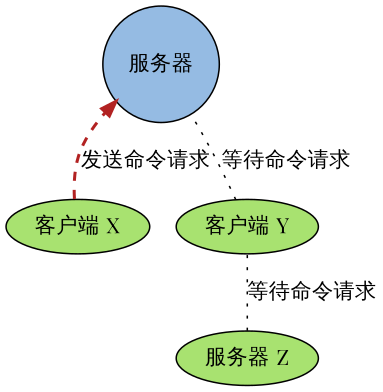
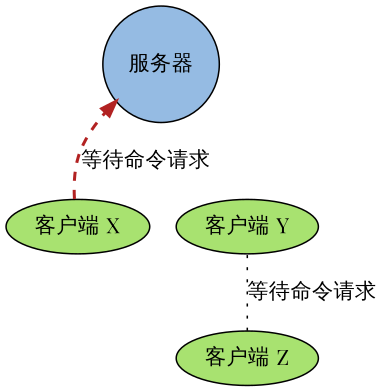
edge "服务器" -- "客户端 Y": removed, label "等待命令请求"
edge "客户端 X" -> "服务器": label "发送命令请求" -> "等待命令请求"
node "服务器 Z": label "服务器 Z" -> "客户端 Z"
